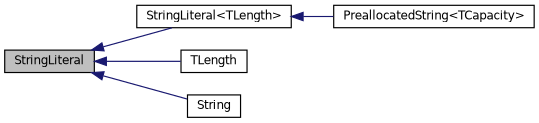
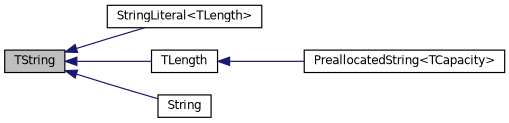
edge "PreallocatedString<TCapacity>" -> "StringLiteral<TLength>": now "PreallocatedString<TCapacity>" -> "TLength"
node "StringLiteral": label "StringLiteral" -> "TString"
